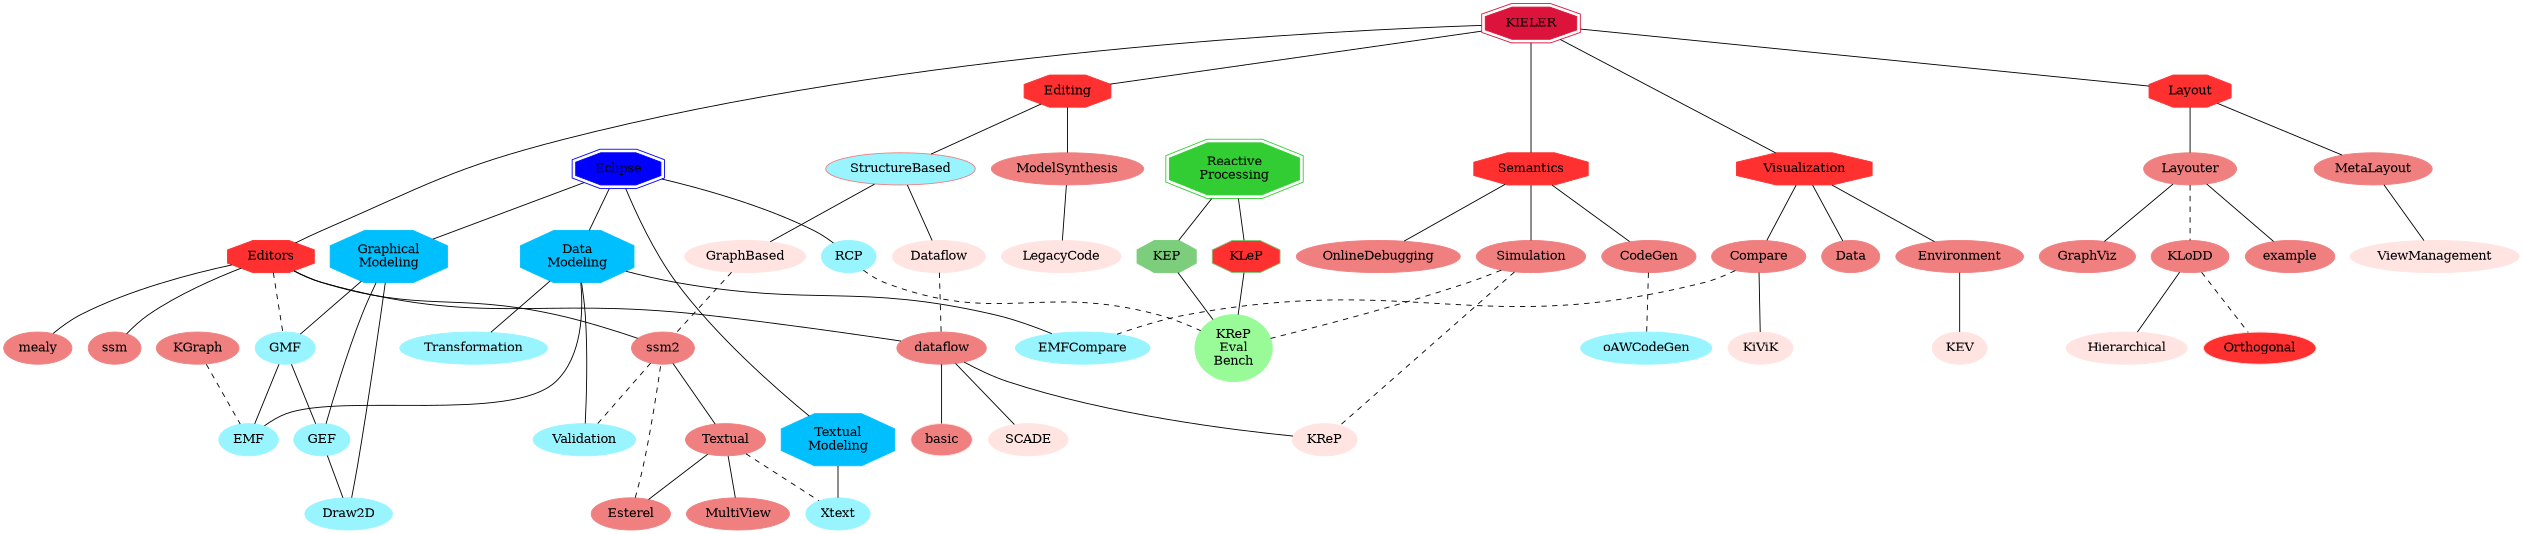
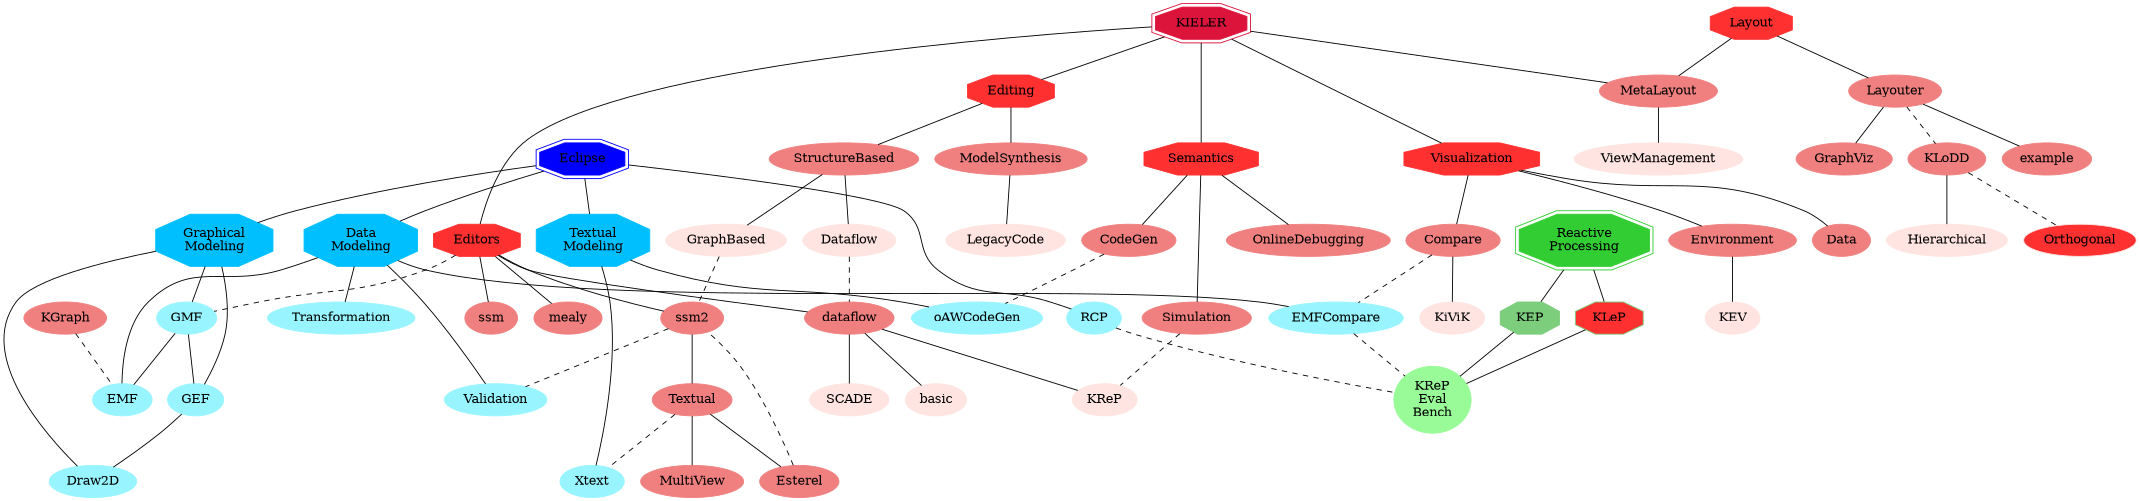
edge "KIELER" -- "Layout": now "KIELER" -- "MetaLayout"
node "StructureBased": fillcolor cadetblue1 -> lightcoral
edge "Textual Modeling" -- "oAWCodeGen": added
edge "Simulation" -- "KReP Eval Bench": now "EMFCompare" -- "KReP Eval Bench"
node "basic": fillcolor lightcoral -> mistyrose
